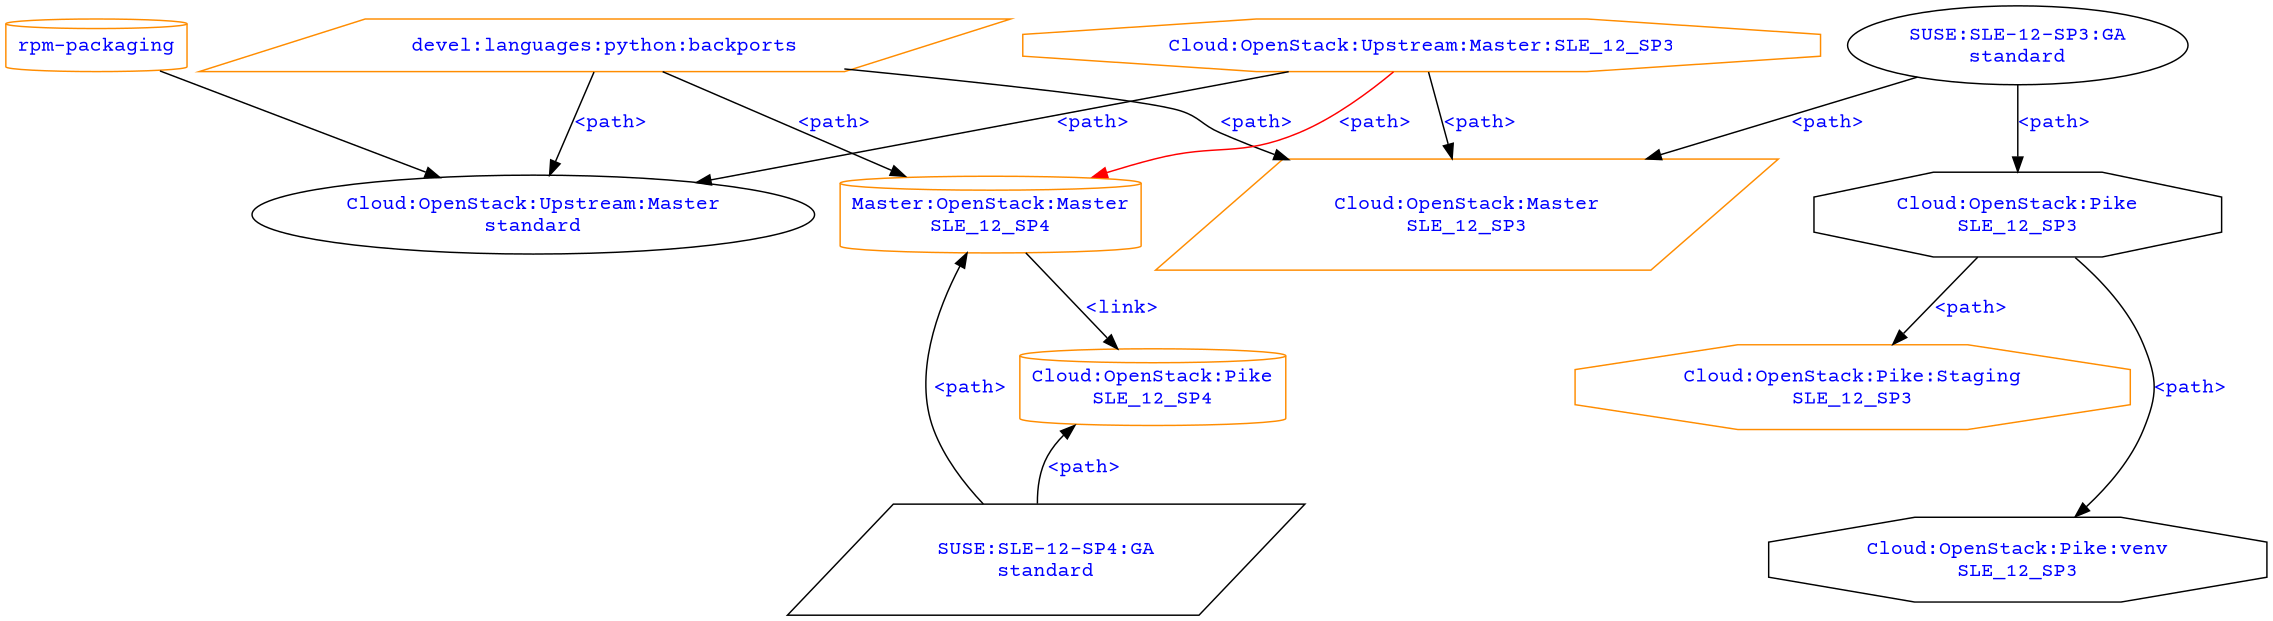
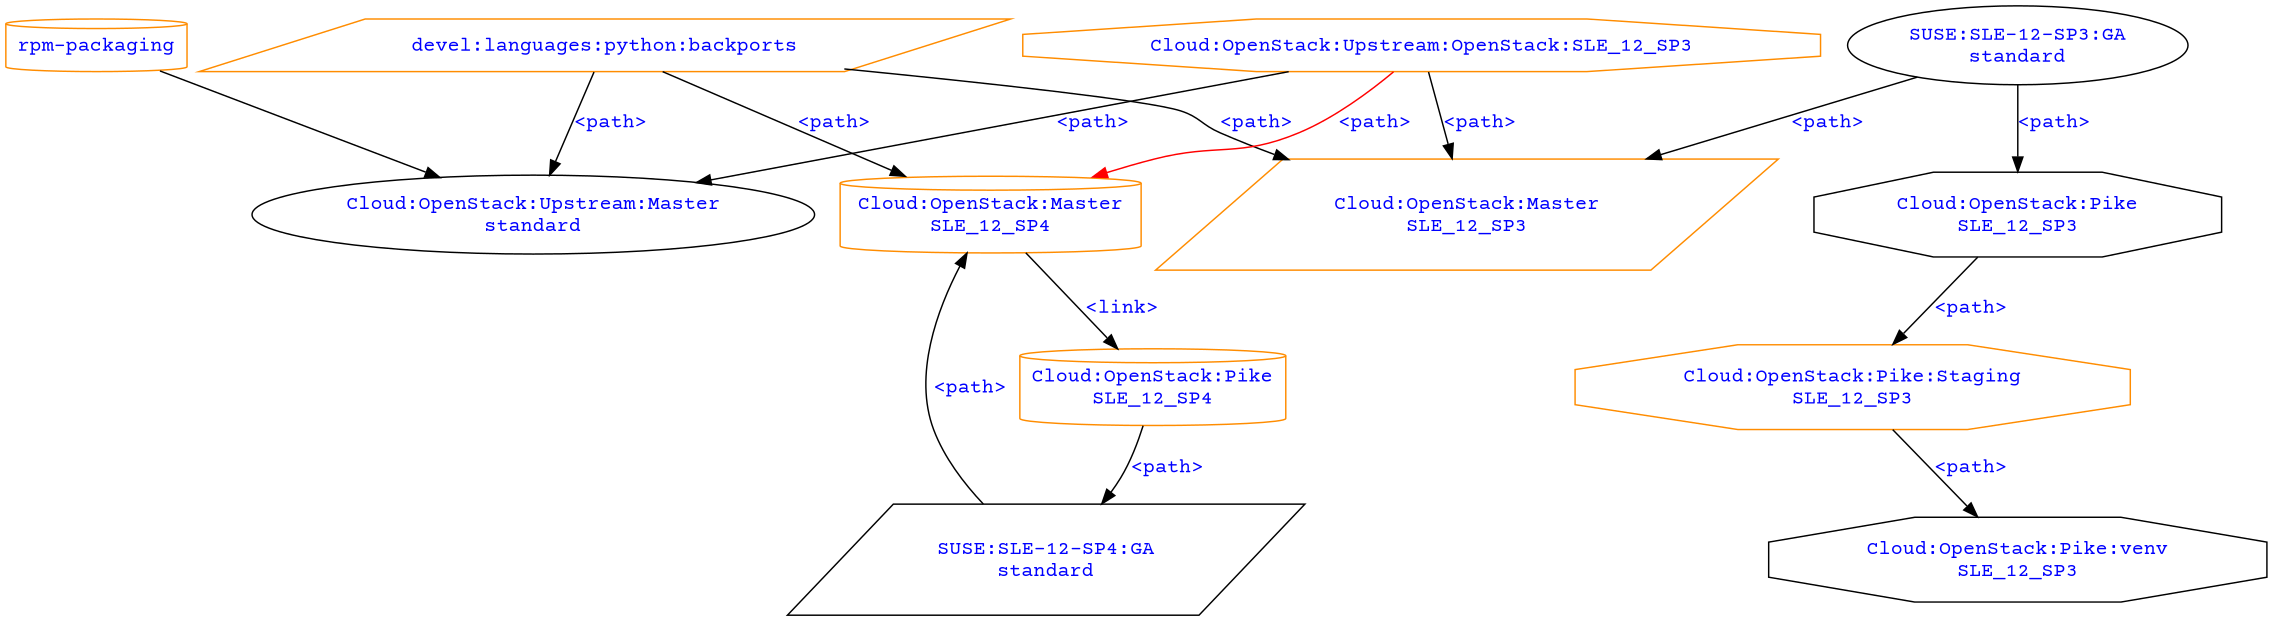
node "Cloud:OpenStack:Upstream:Master:SLE_12_SP3": label "Cloud:OpenStack:Upstream:Master:SLE_12_SP3" -> "Cloud:OpenStack:Upstream:OpenStack:SLE_12_SP3"
node "Master:OpenStack:Master SLE_12_SP4": label "Master:OpenStack:Master SLE_12_SP4" -> "Cloud:OpenStack:Master SLE_12_SP4"
edge "Cloud:OpenStack:Pike SLE_12_SP3" -> "Cloud:OpenStack:Pike:venv SLE_12_SP3": now "Cloud:OpenStack:Pike:Staging SLE_12_SP3" -> "Cloud:OpenStack:Pike:venv SLE_12_SP3"
edge "SUSE:SLE-12-SP4:GA standard" -> "Cloud:OpenStack:Pike SLE_12_SP4": reversed
